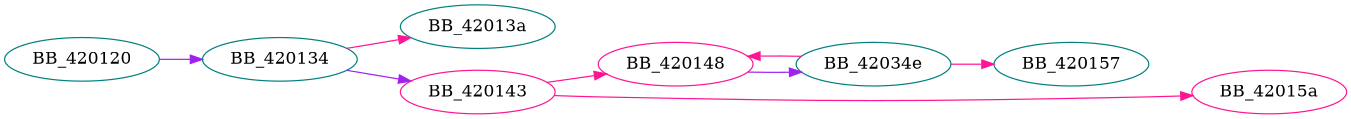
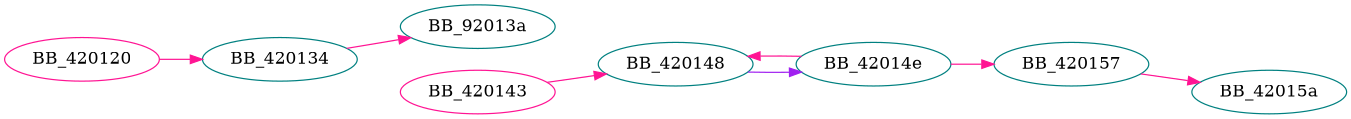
node "BB_42013a": label "BB_42013a" -> "BB_92013a"
node "BB_420120": color teal -> deeppink
edge "BB_420120" -> "BB_420134": color purple -> deeppink
node "BB_420148": color deeppink -> teal
node "BB_42034e": label "BB_42034e" -> "BB_42014e"
edge "BB_420134" -> "BB_420143": removed
node "BB_42015a": color deeppink -> teal
edge "BB_420143" -> "BB_42015a": now "BB_420157" -> "BB_42015a"
